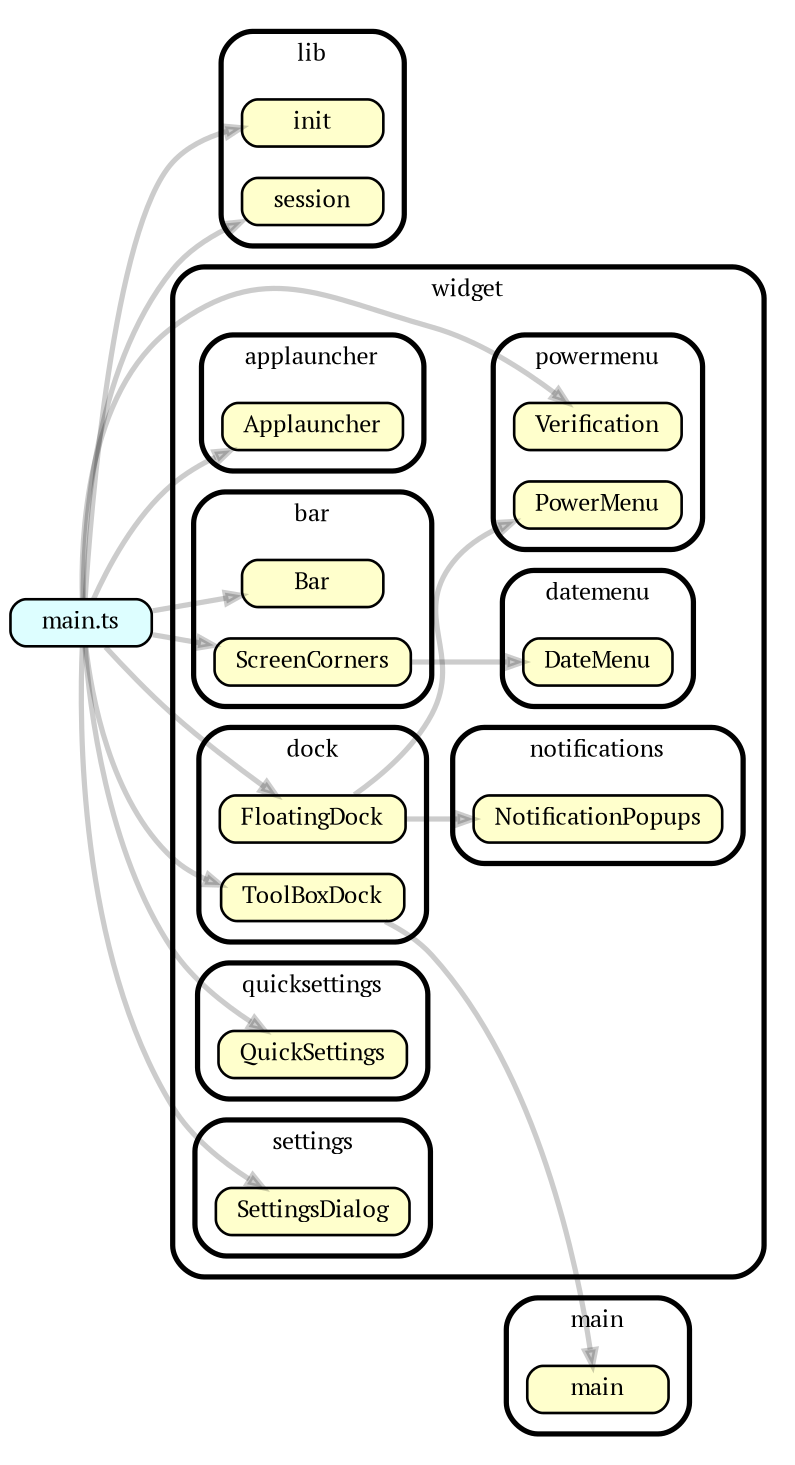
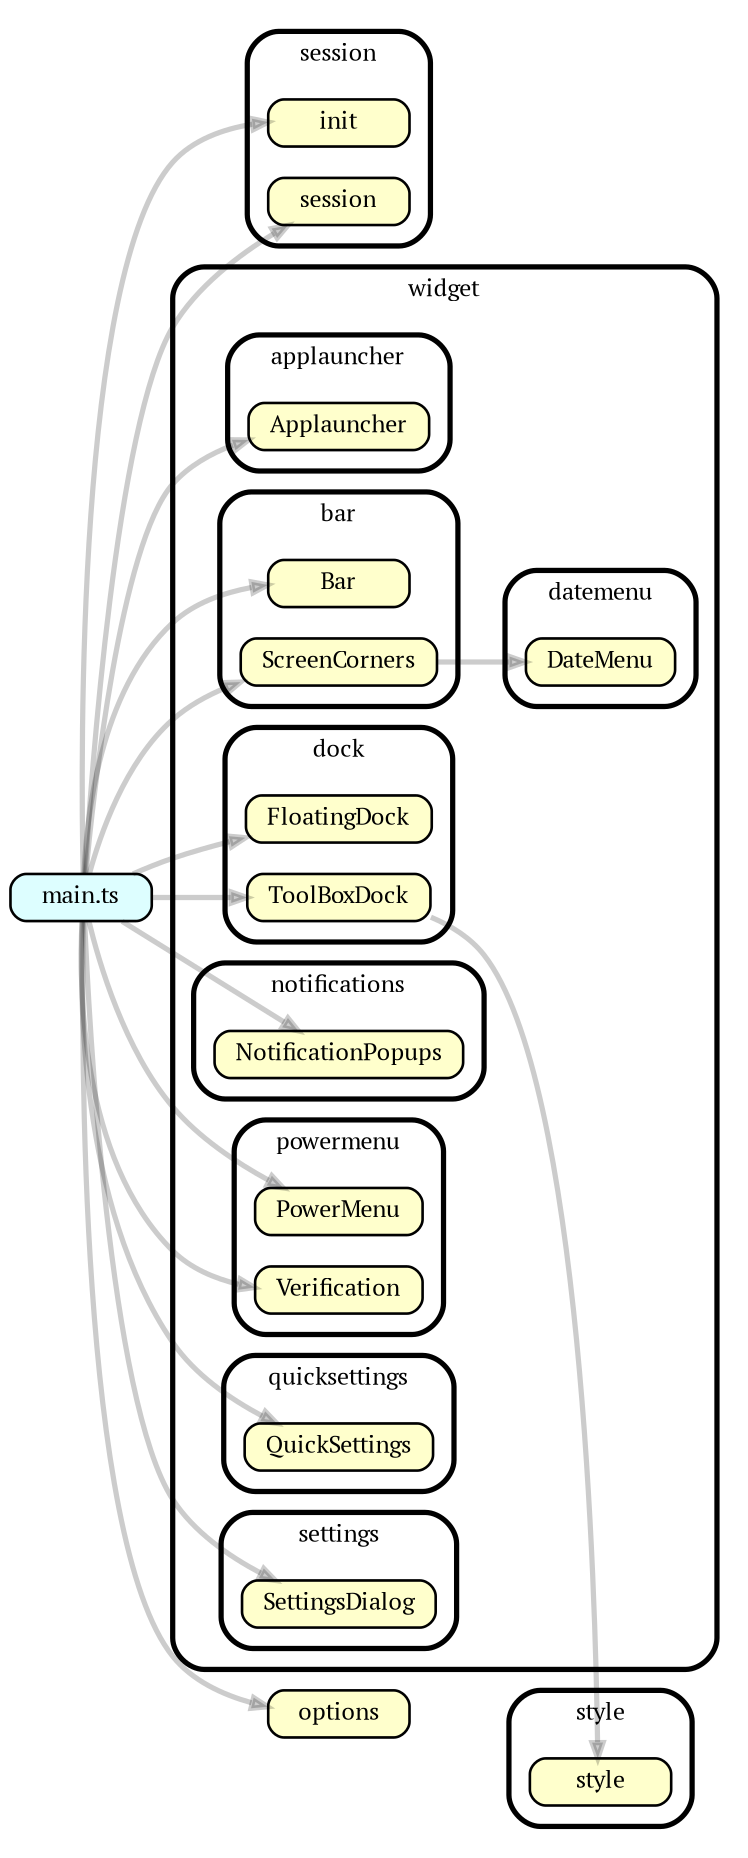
cluster "lib": label "lib" -> "session"
edge "FloatingDock" -> "PowerMenu": now "main.ts" -> "PowerMenu"
edge "FloatingDock" -> "NotificationPopups": now "main.ts" -> "NotificationPopups"
cluster "main": label "main" -> "style"
node "main": label "main" -> "style"
node "options": added
